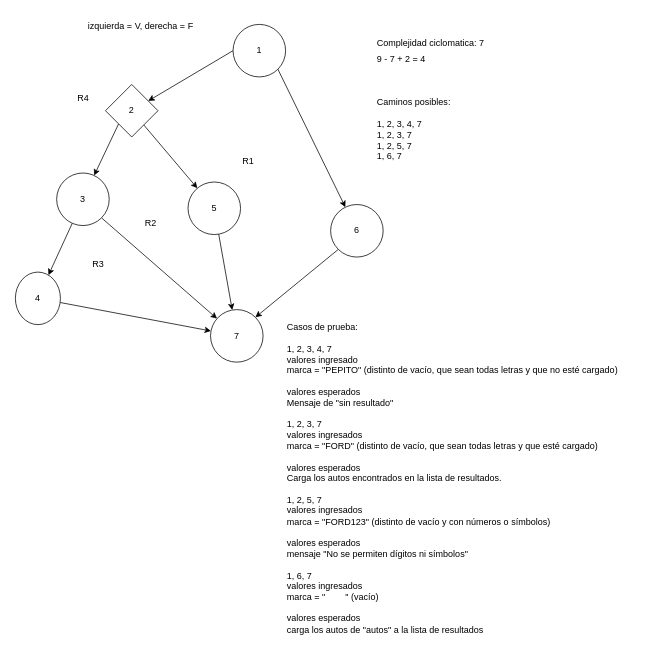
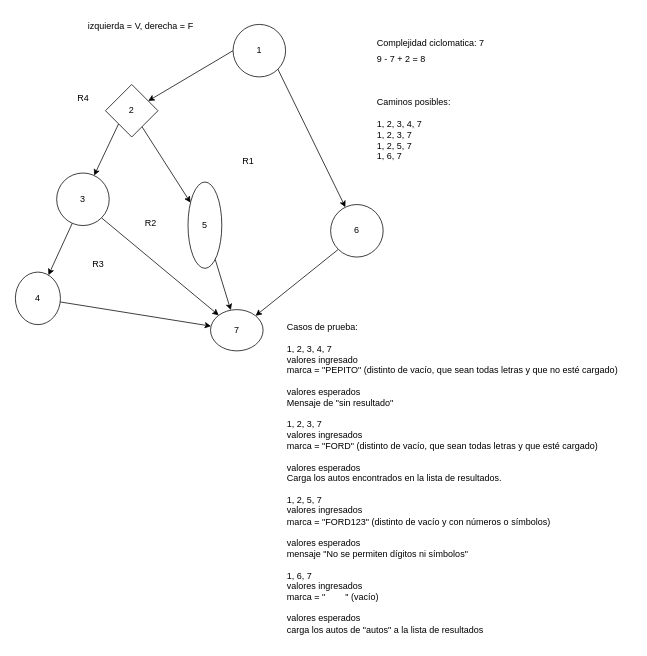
node "9 - 7 + 2 = 4": label "9 - 7 + 2 = 4" -> "9 - 7 + 2 = 8"
node "5": size 53x53 -> 34x86
node "7": size 53x53 -> 53x41
